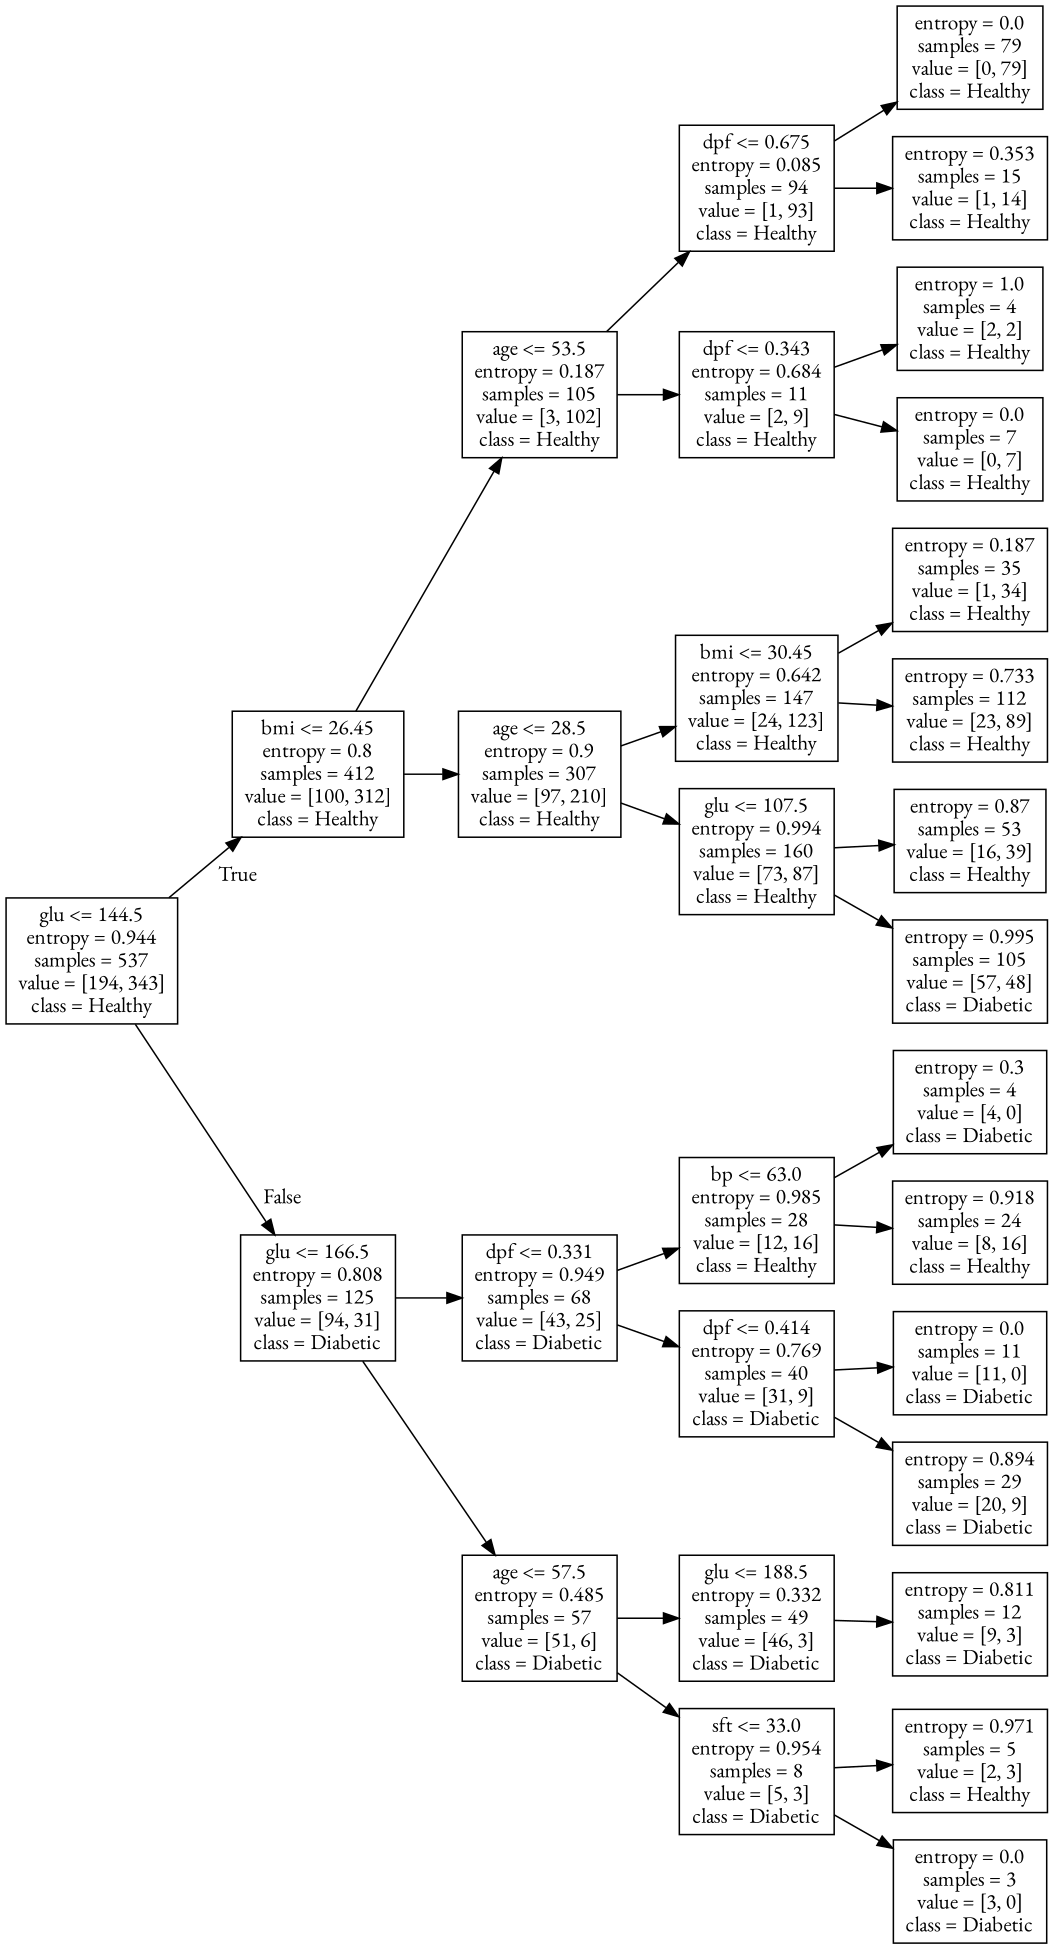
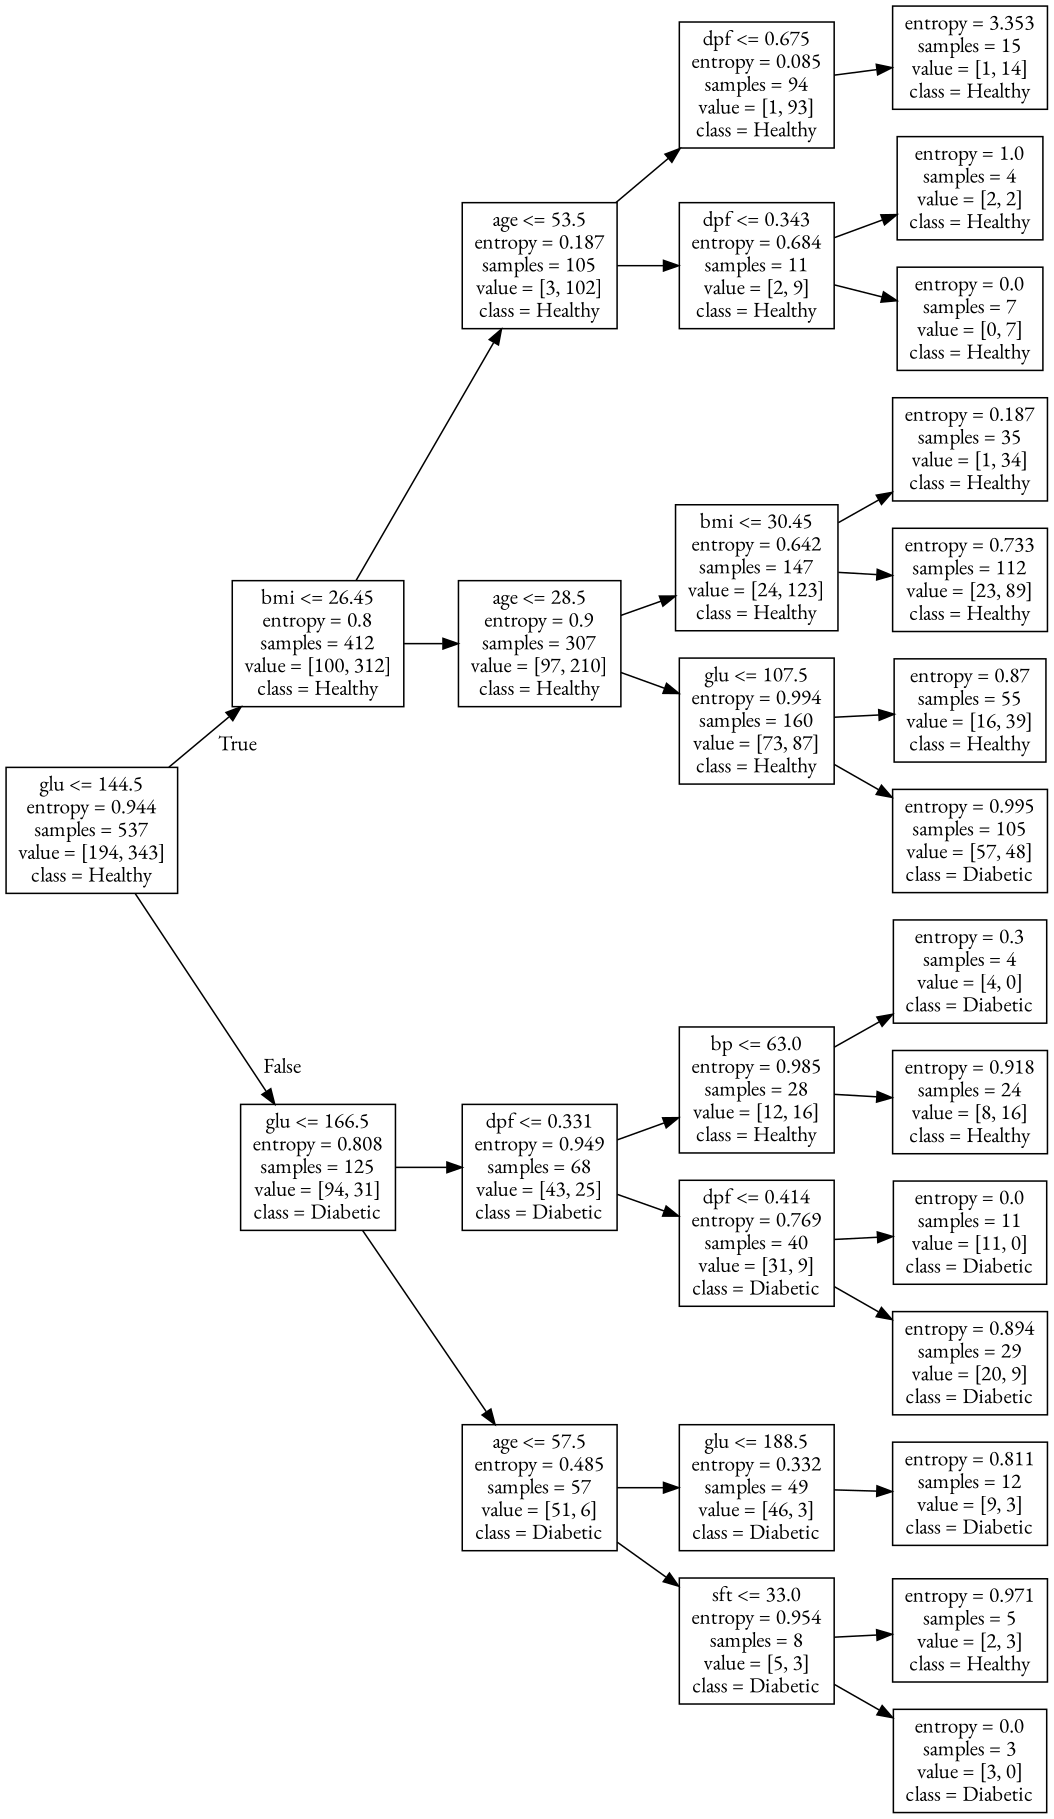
node "entropy = 0.0 samples = 79 value = [0, 79] class = Healthy": removed
node "entropy = 0.353 samples = 15 value = [1, 14] class = Healthy": label "entropy = 0.353 samples = 15 value = [1, 14] class = Healthy" -> "entropy = 3.353 samples = 15 value = [1, 14] class = Healthy"
node "entropy = 0.87 samples = 53 value = [16, 39] class = Healthy": label "entropy = 0.87 samples = 53 value = [16, 39] class = Healthy" -> "entropy = 0.87 samples = 55 value = [16, 39] class = Healthy"
